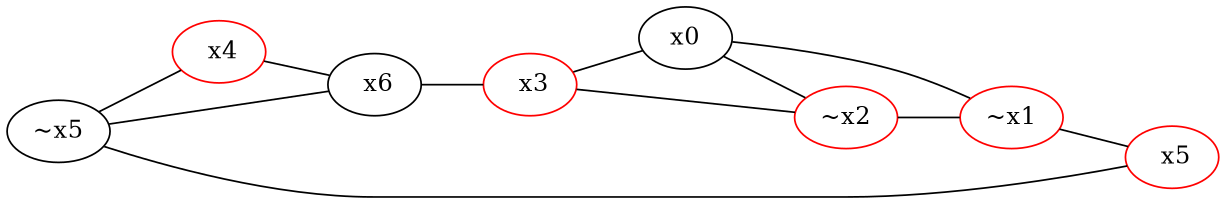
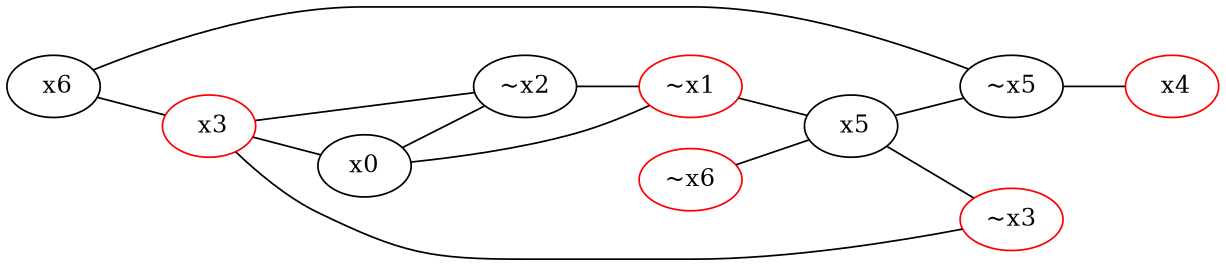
edge "x4" -- "x6": removed
node "~x2": color red -> black
node "x5": color red -> black
node "~x6": added
node "~x3": added
